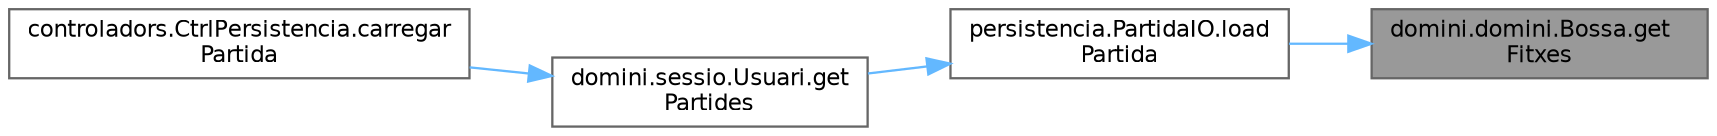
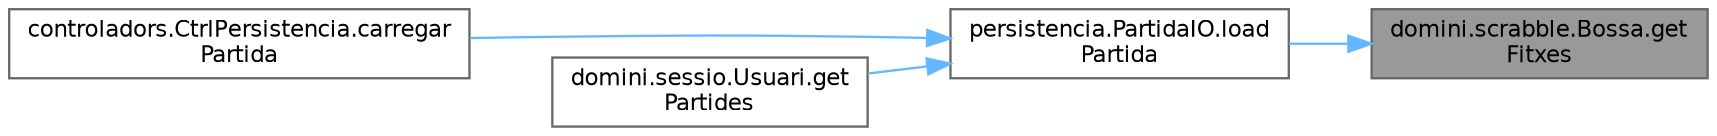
node "domini.domini.Bossa.get Fitxes": label "domini.domini.Bossa.get Fitxes" -> "domini.scrabble.Bossa.get Fitxes"
edge "controladors.CtrlPersistencia.carregar Partida" -> "domini.sessio.Usuari.get Partides": now "controladors.CtrlPersistencia.carregar Partida" -> "persistencia.PartidaIO.load Partida"
